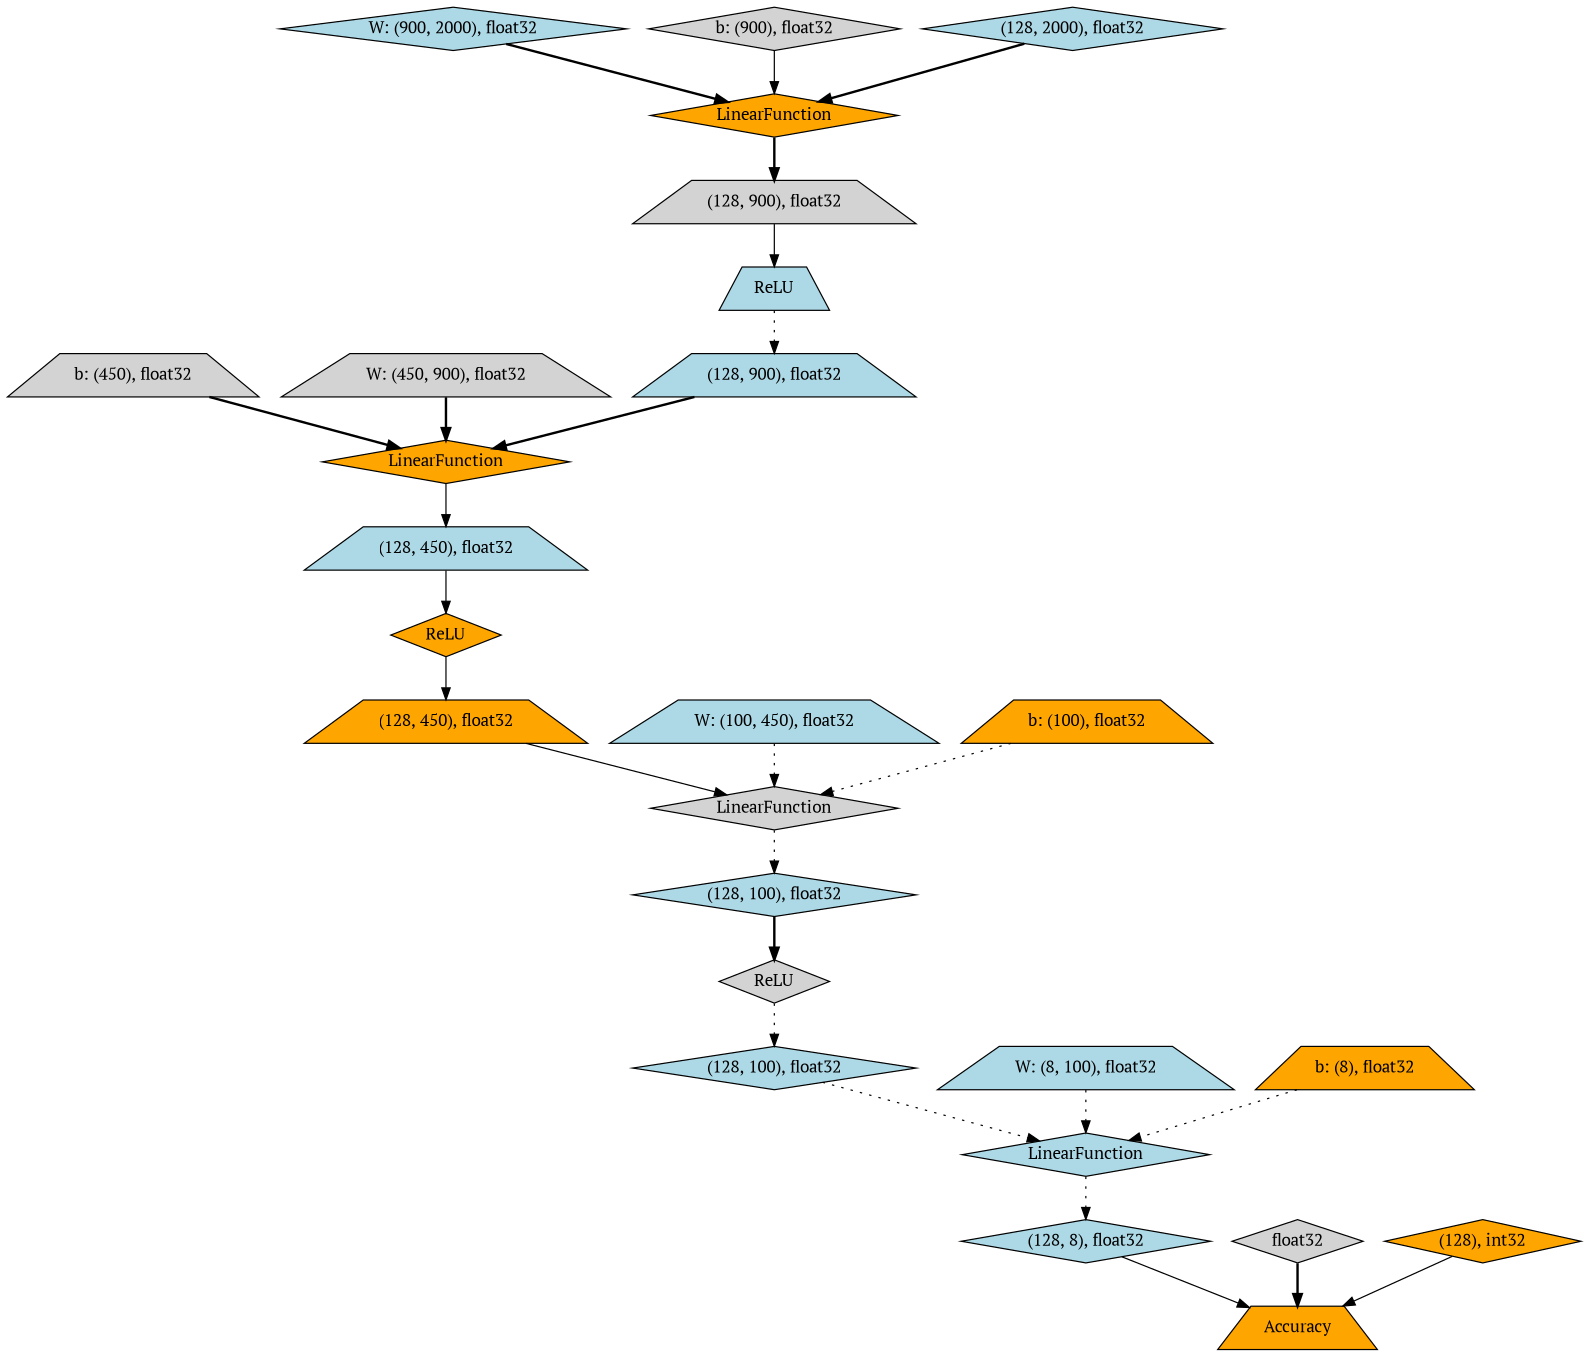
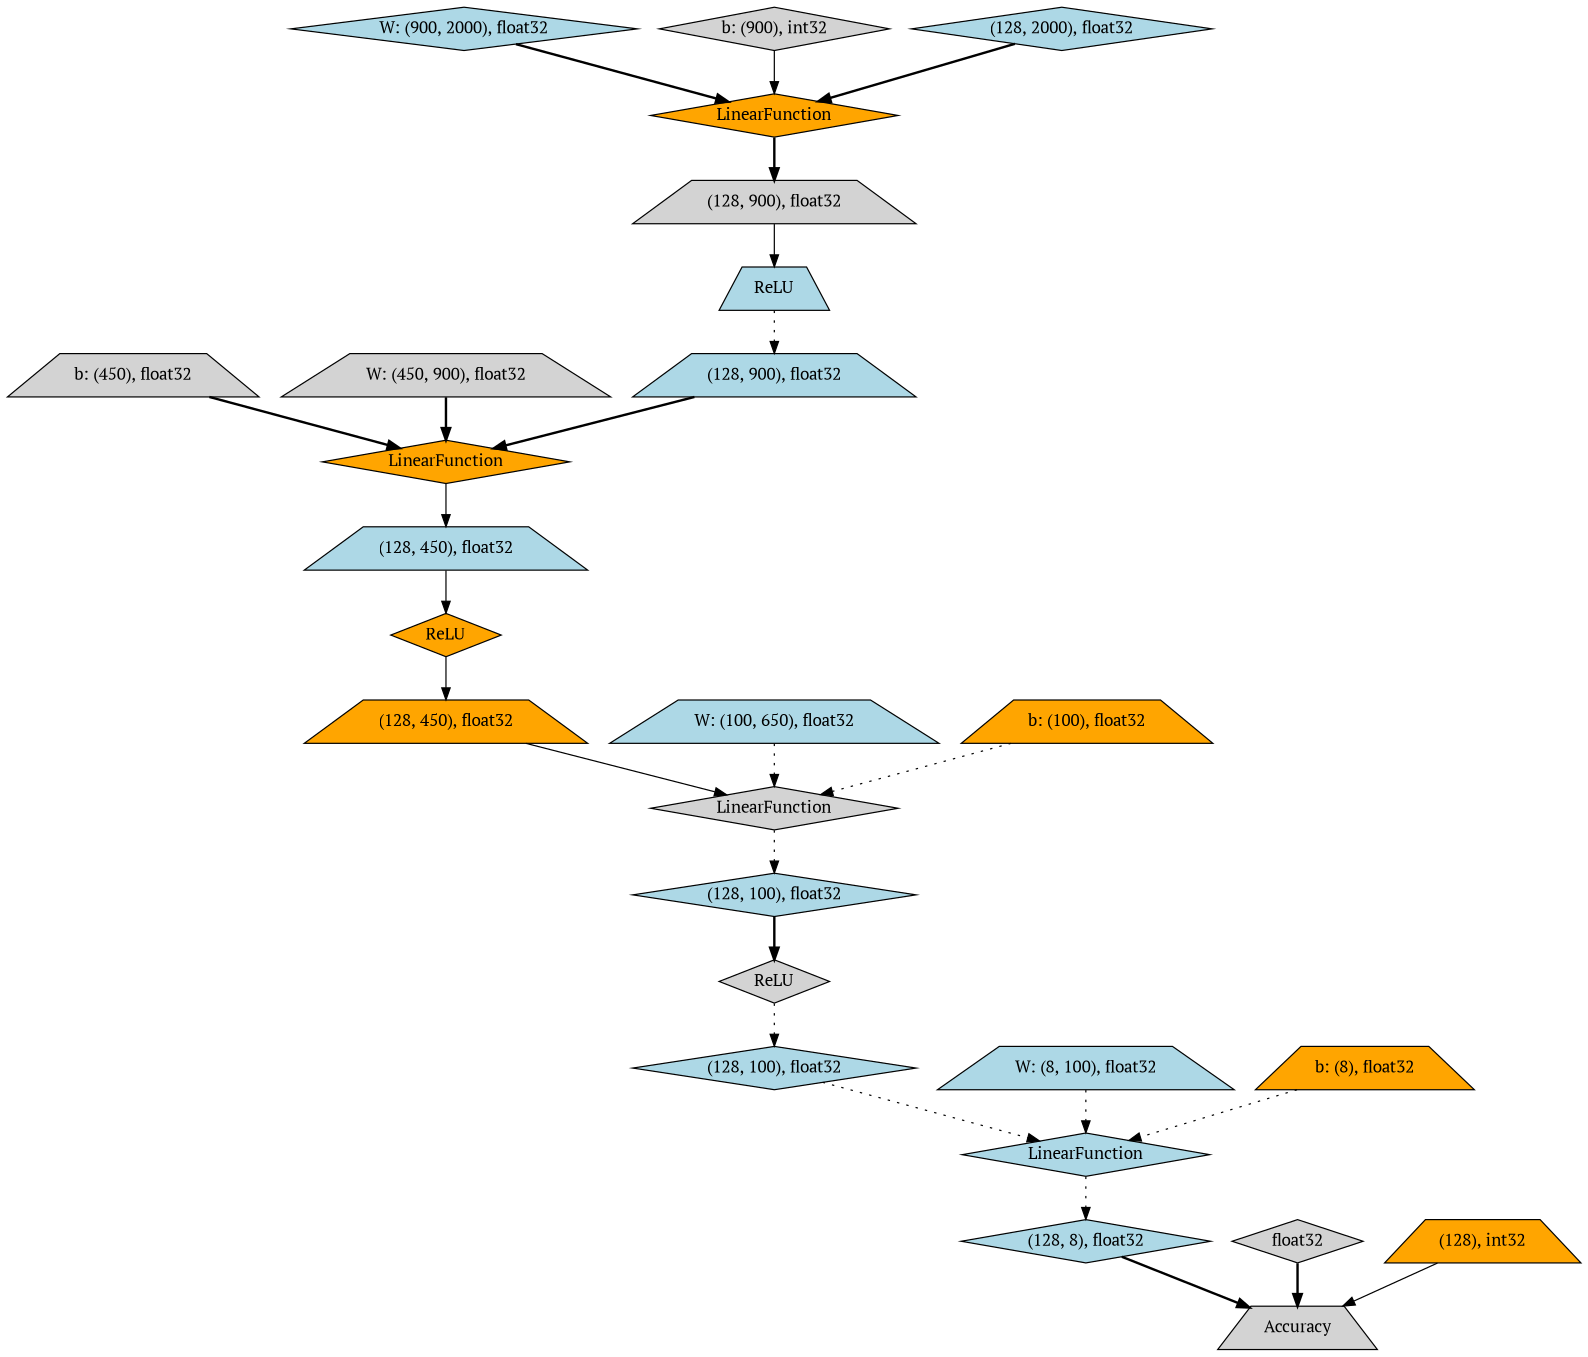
node "b: (900), float32": label "b: (900), float32" -> "b: (900), int32"
node "W: (100, 450), float32": label "W: (100, 450), float32" -> "W: (100, 650), float32"
node "(128), int32": shape diamond -> trapezium
edge "(128, 8), float32" -> "Accuracy": style solid -> bold
node "Accuracy": fillcolor orange -> lightgrey
